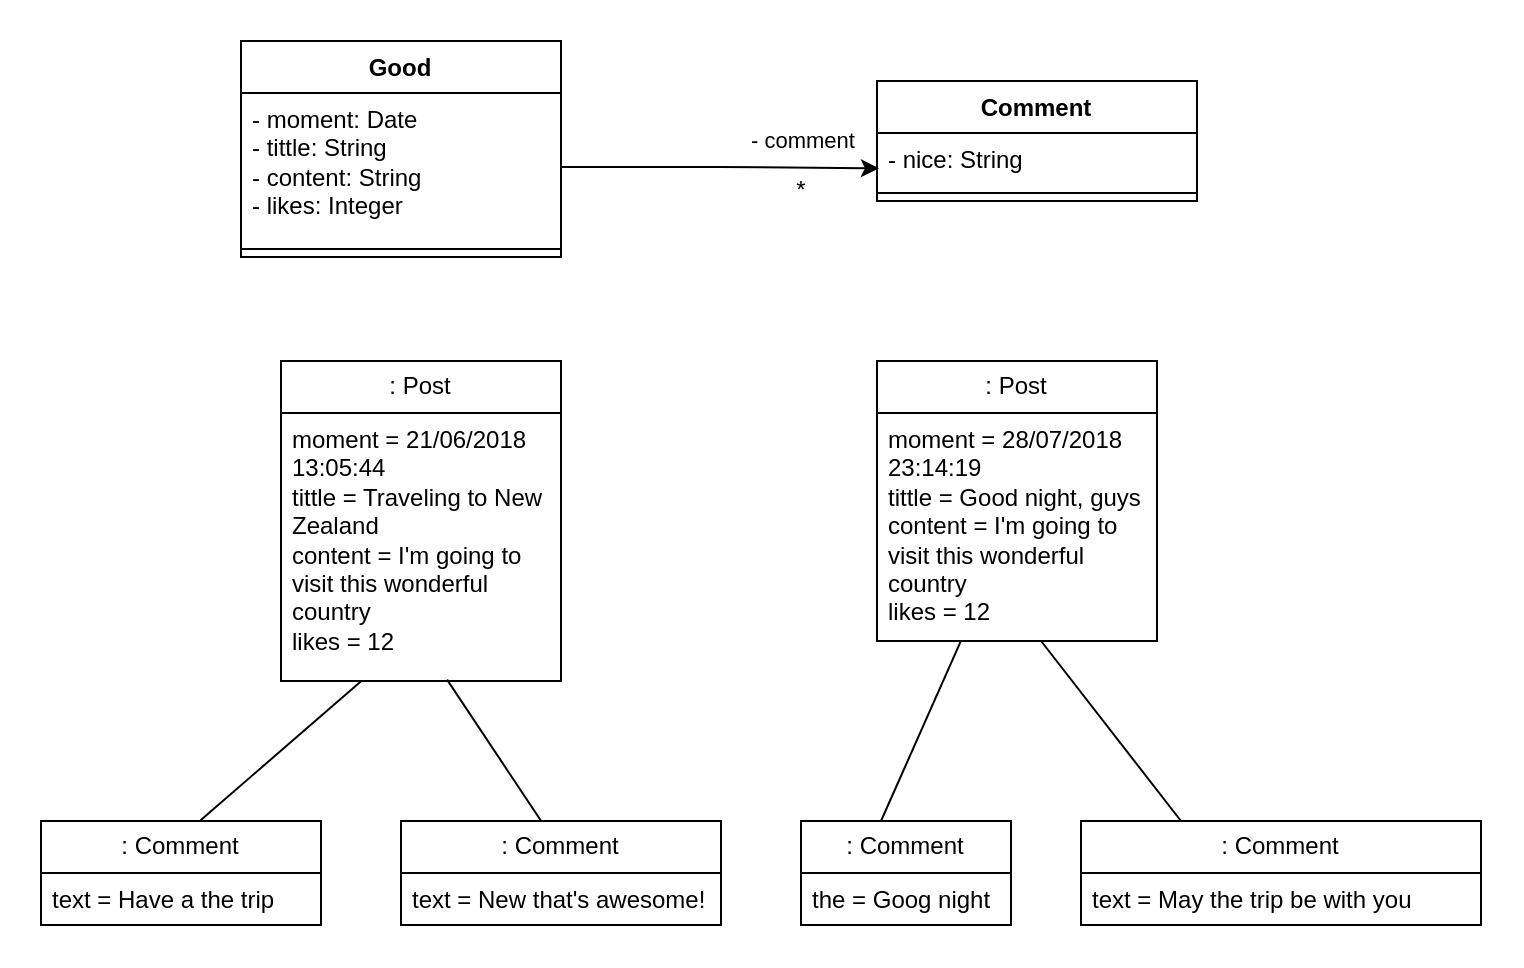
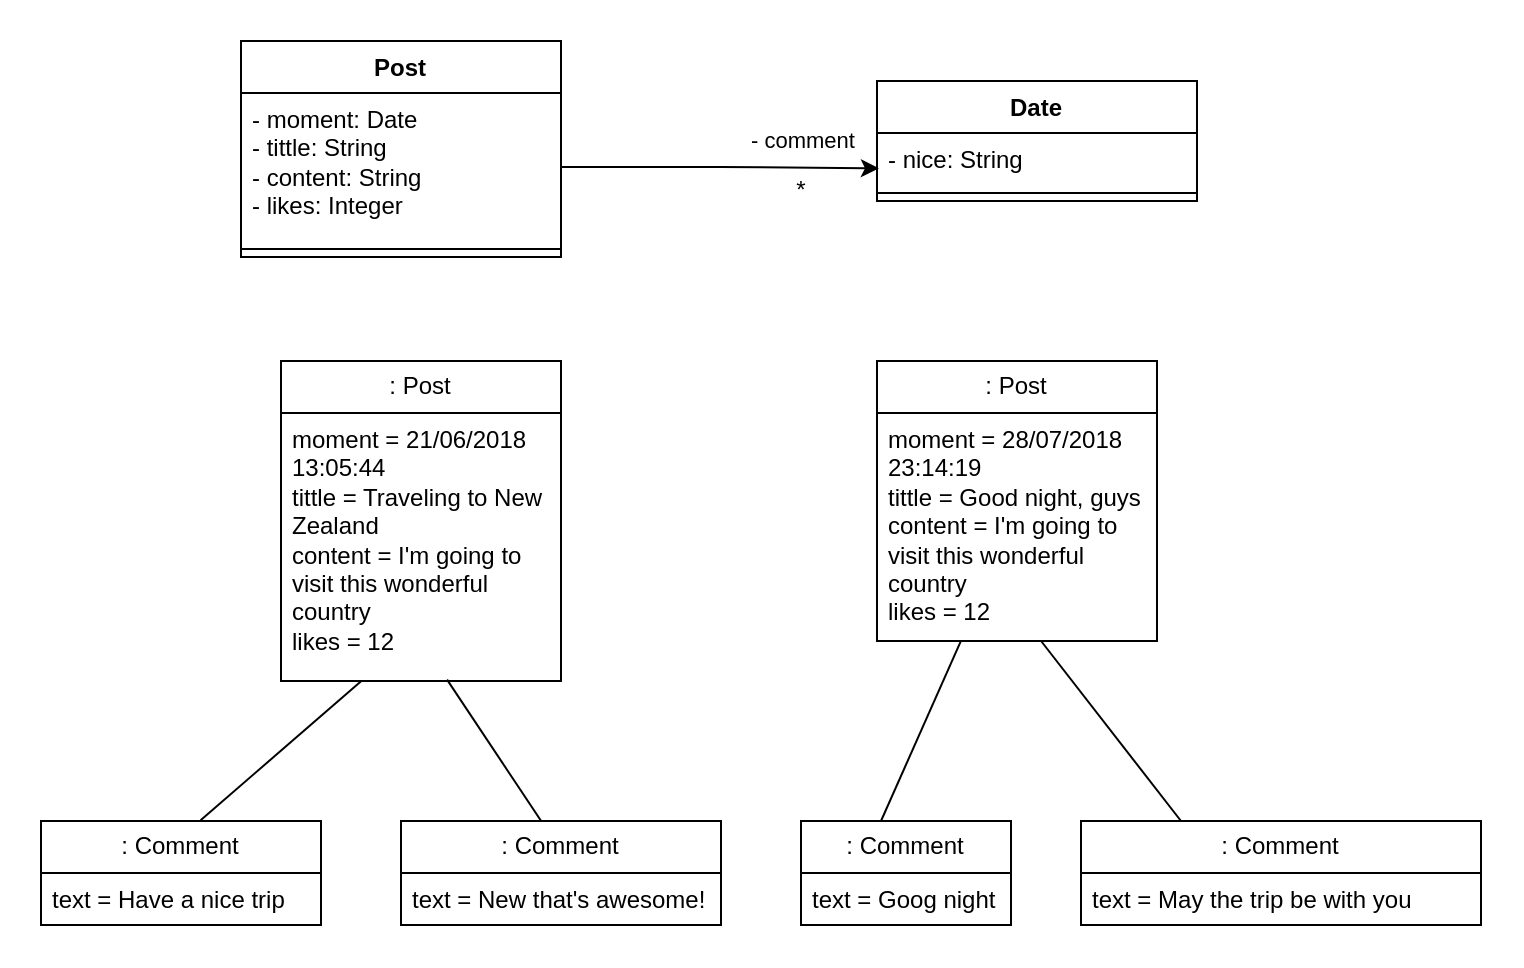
node "Good": label "Good" -> "Post"
node "Comment": label "Comment" -> "Date"
node "text = Have a the trip": label "text = Have a the trip" -> "text = Have a nice trip"
node "the = Goog night": label "the = Goog night" -> "text = Goog night"
